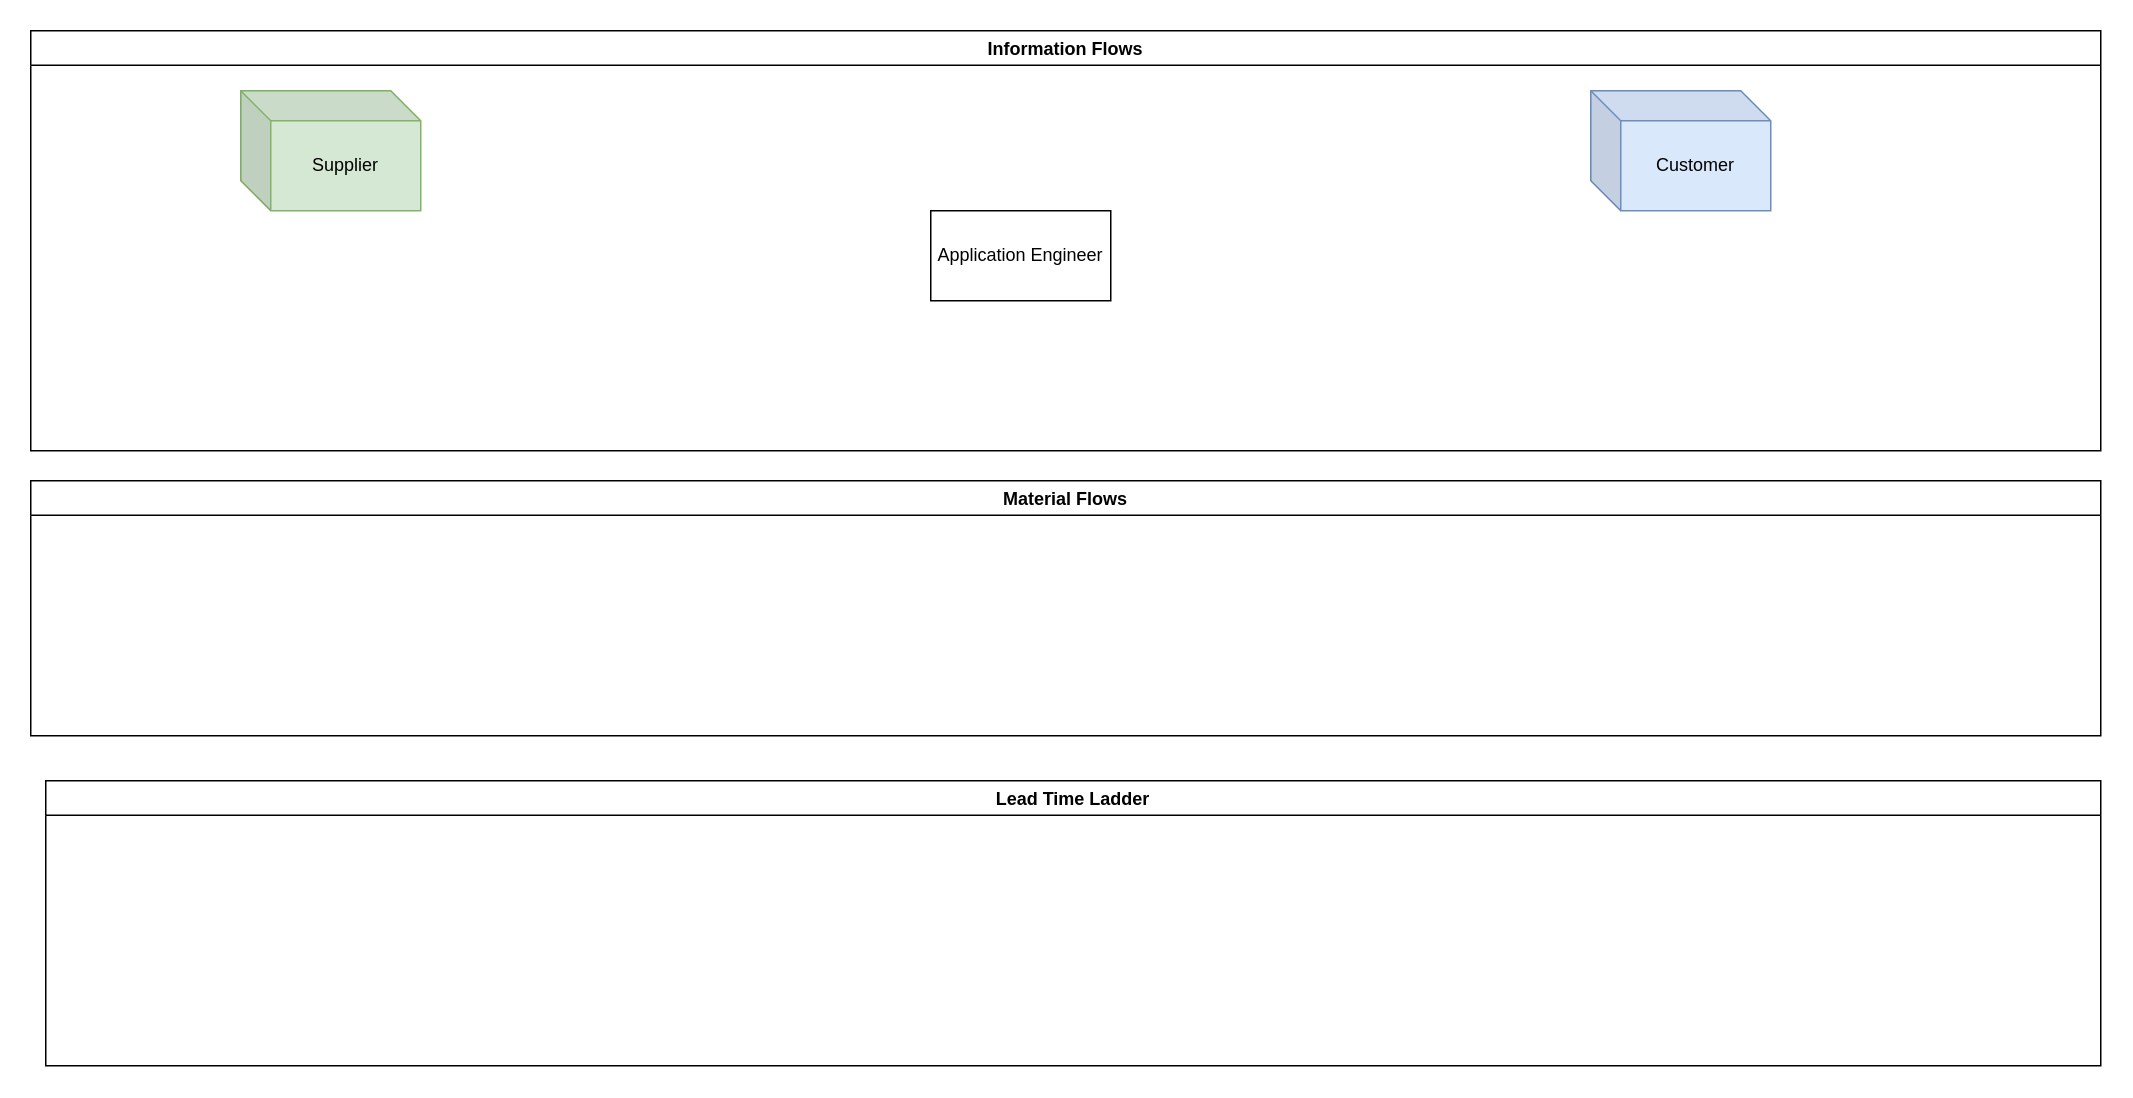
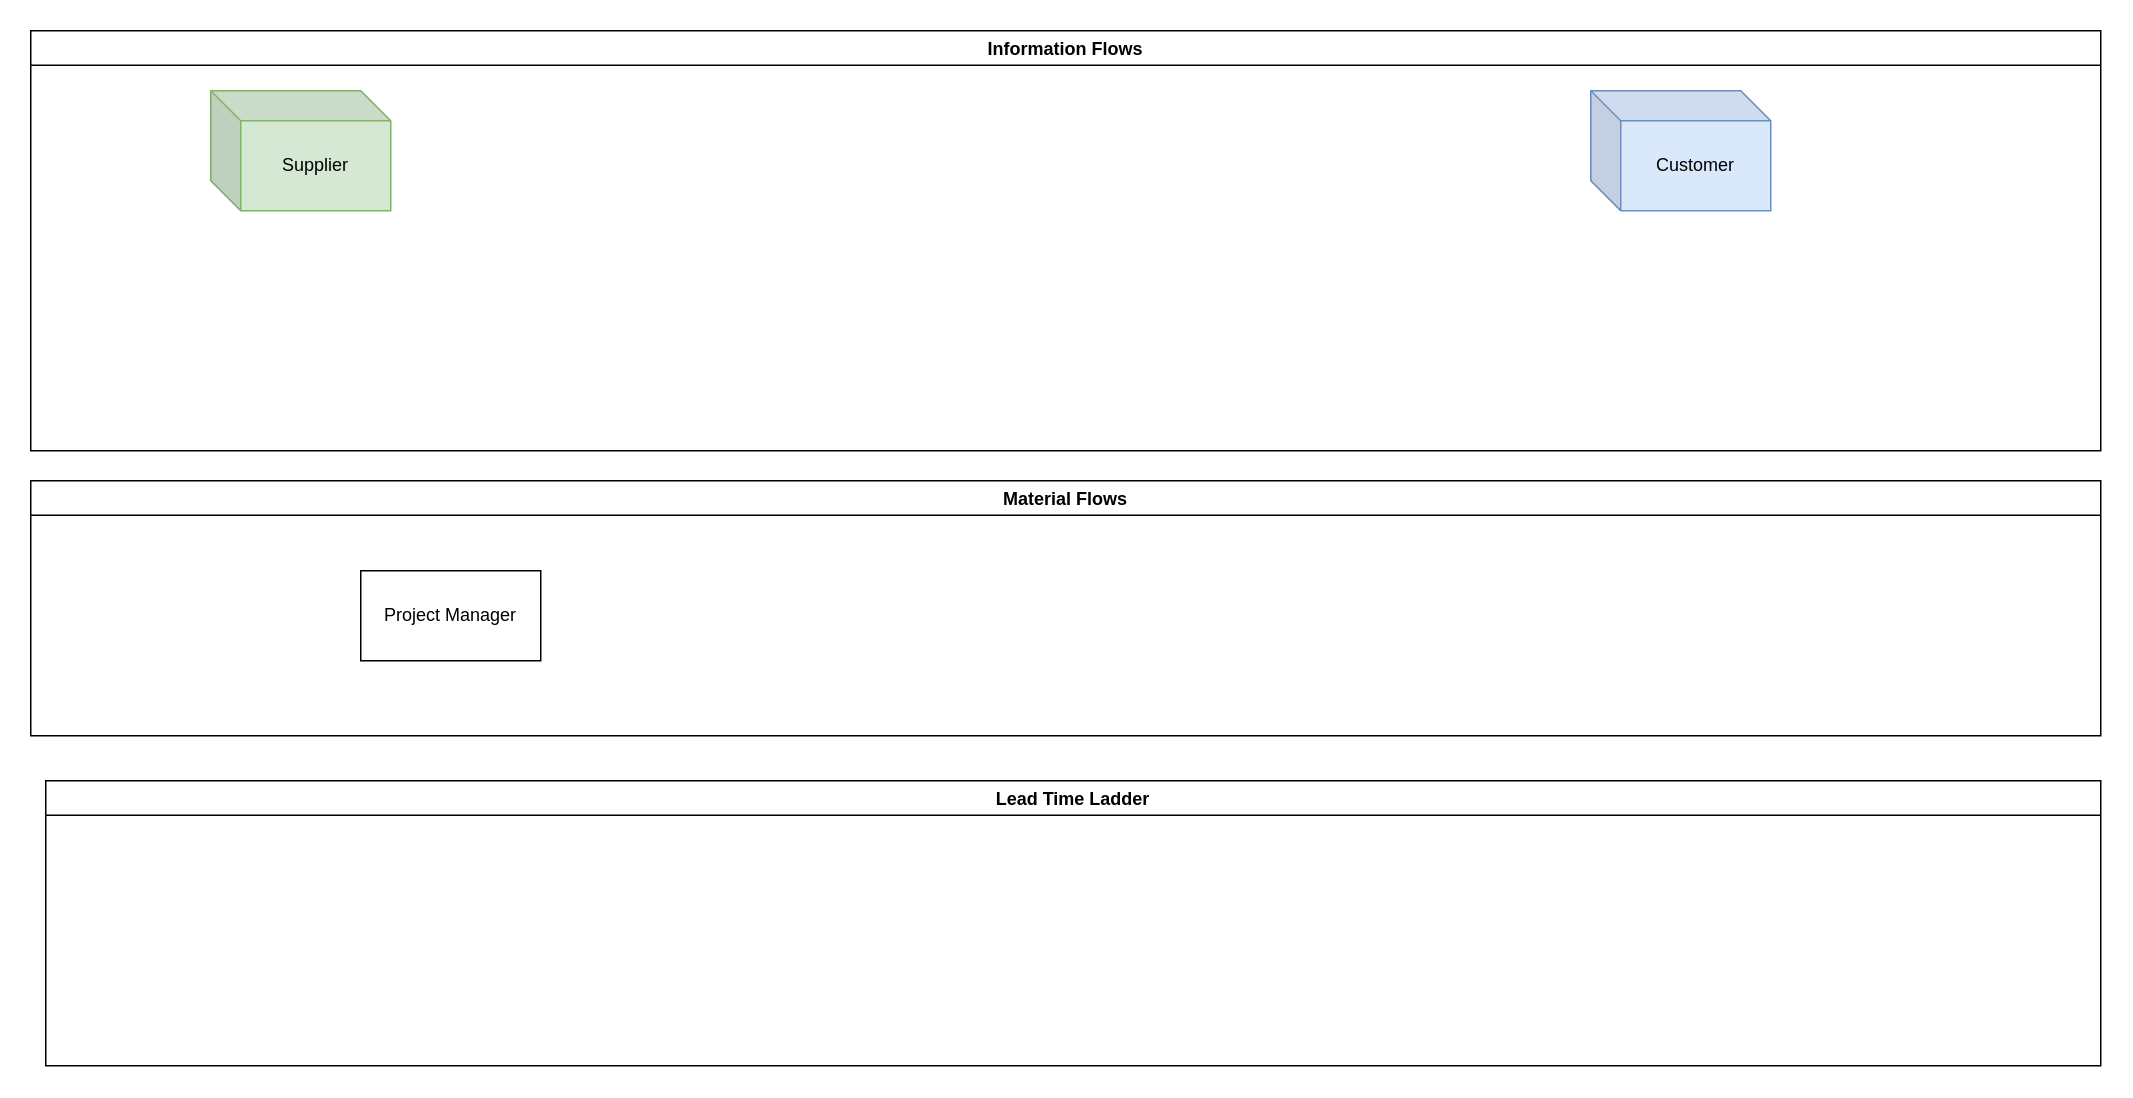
node "Supplier": moved (331, 151) -> (301, 151)
node "Application Engineer": removed
node "Project Manager": added
